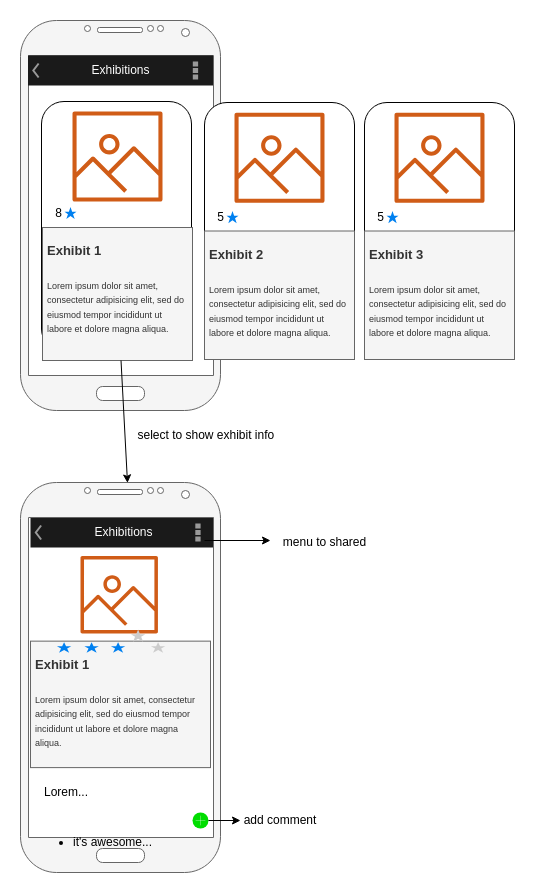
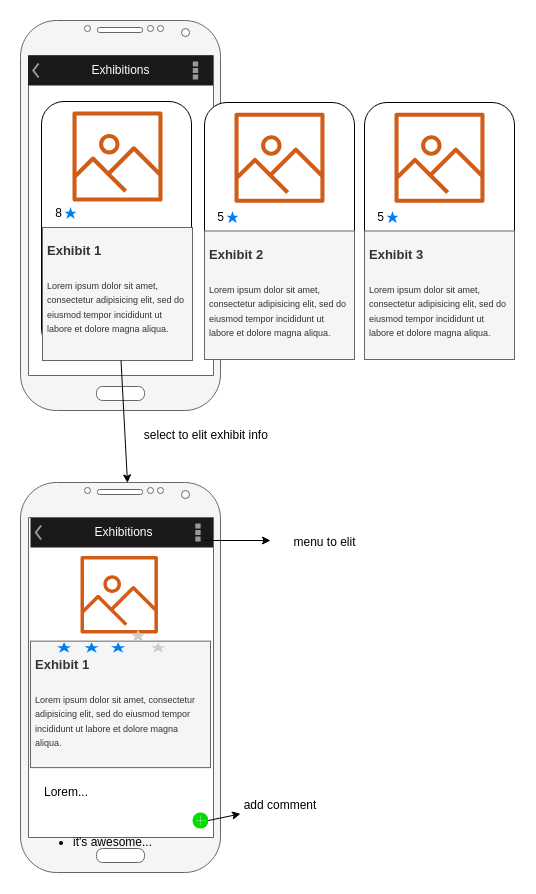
node "select to show exhibit info": label "select to show exhibit info" -> "select to elit exhibit info"
node "menu to shared": label "menu to shared" -> "menu to elit"
node "add comment": moved (281, 821) -> (281, 806)
